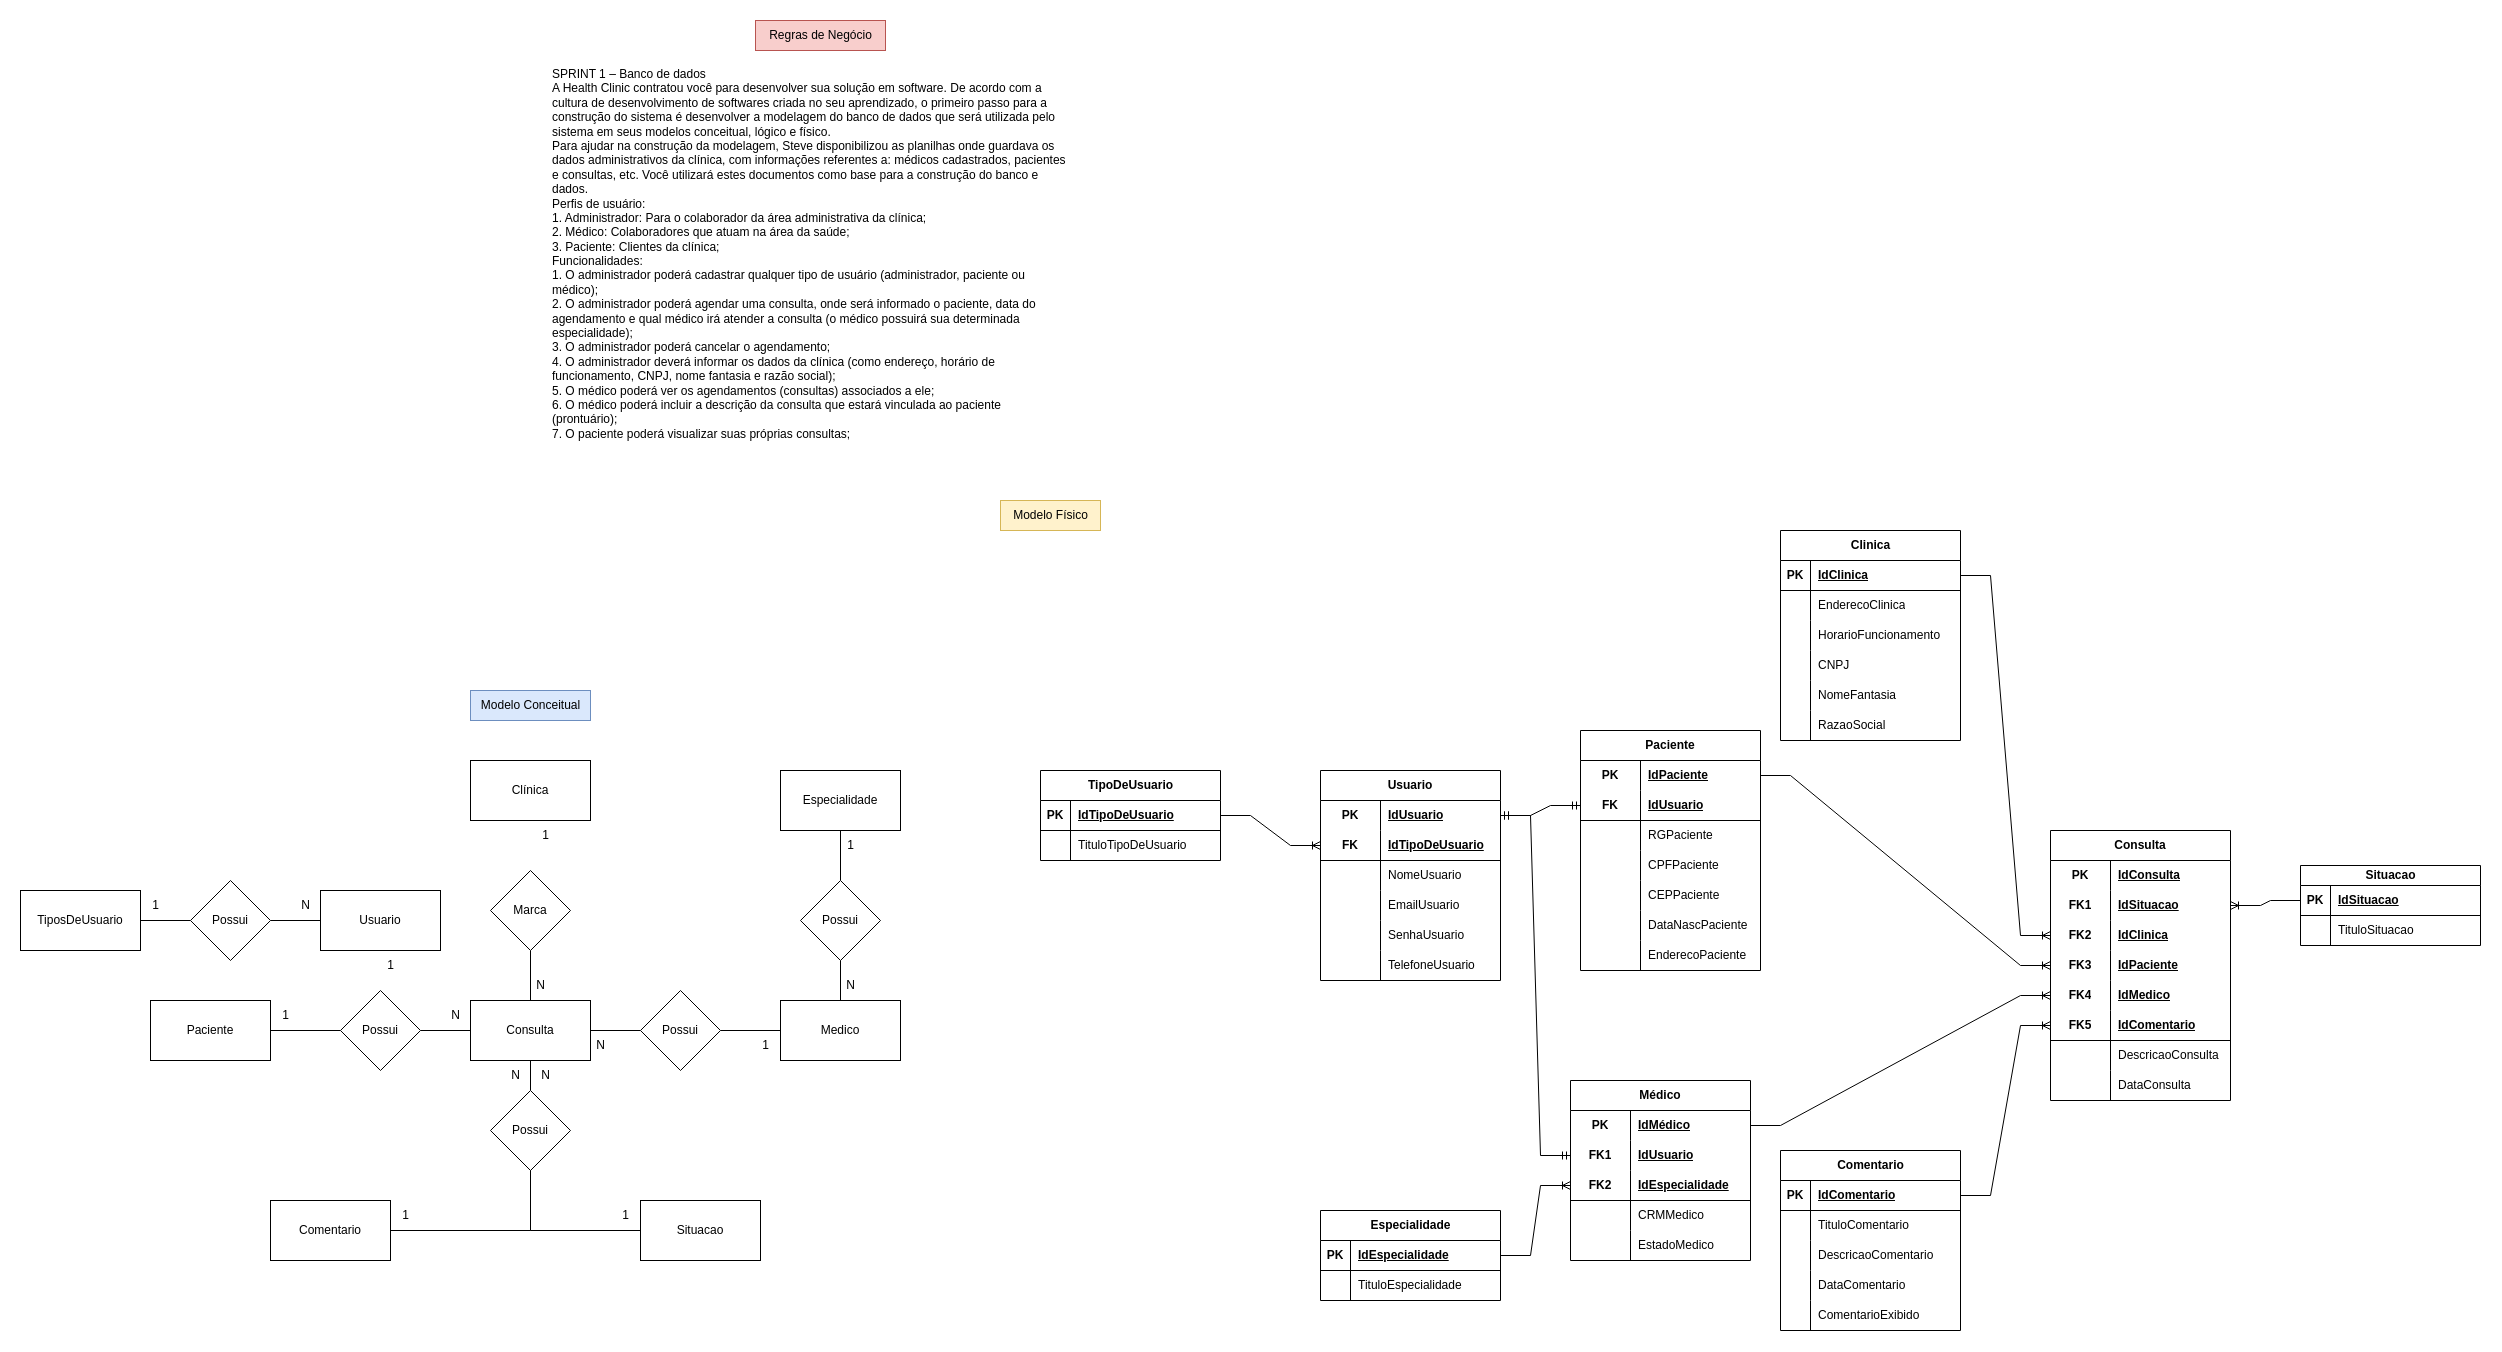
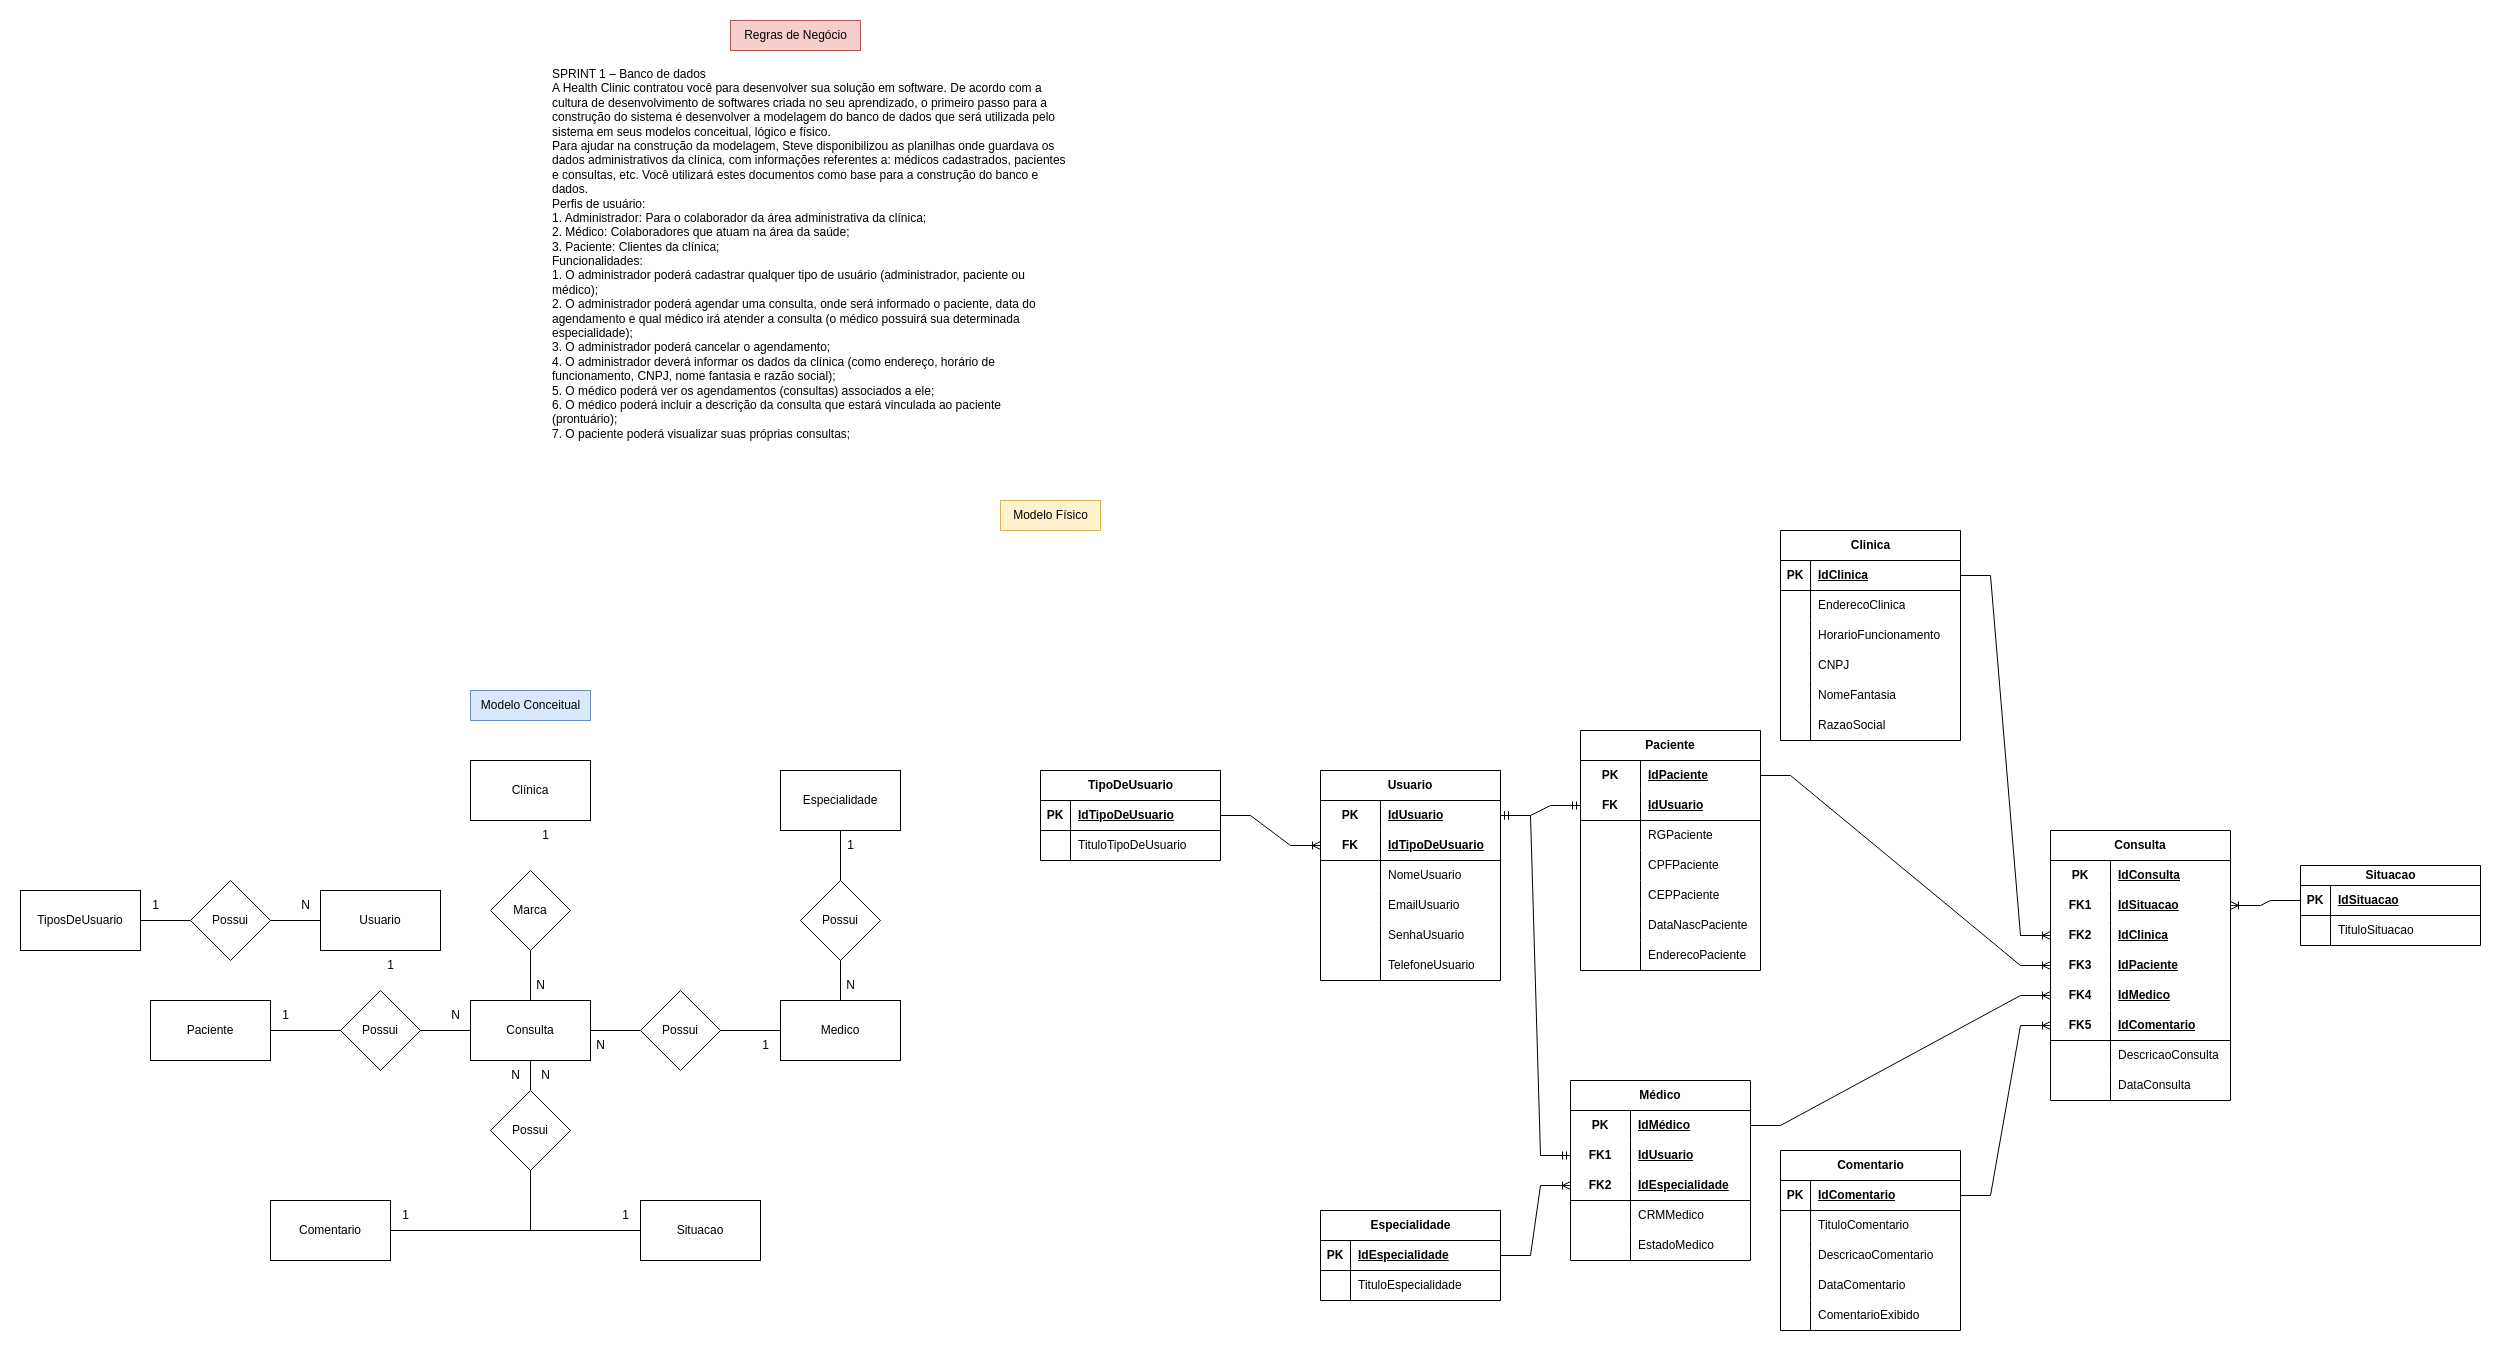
node "Regras de Negócio": moved (821, 36) -> (796, 36)
